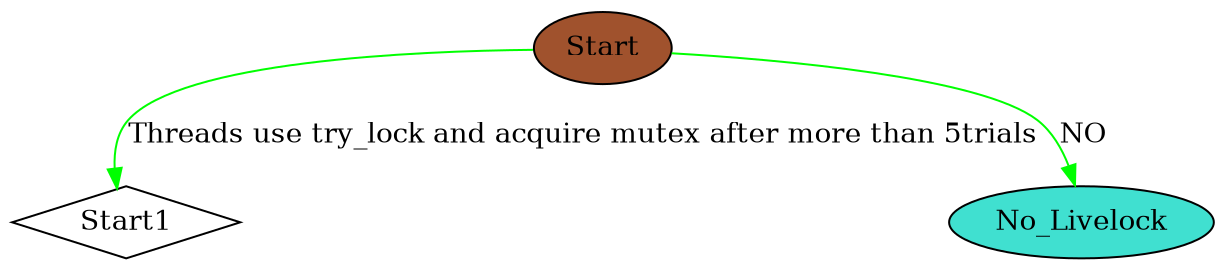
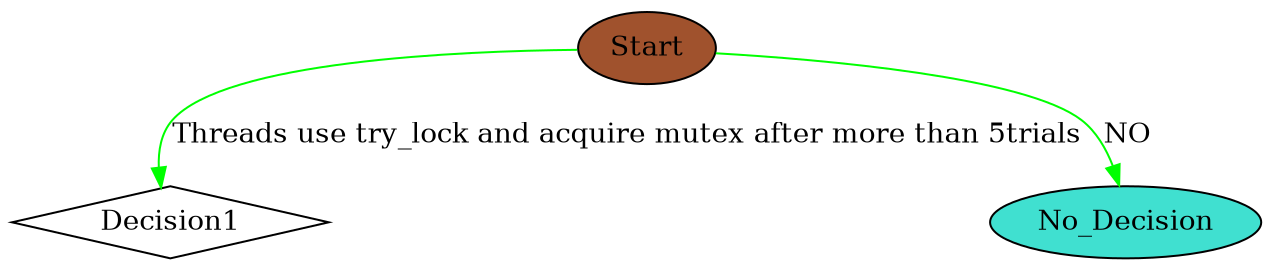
node "Start1": label "Start1" -> "Decision1"
node "No_Livelock": label "No_Livelock" -> "No_Decision"
